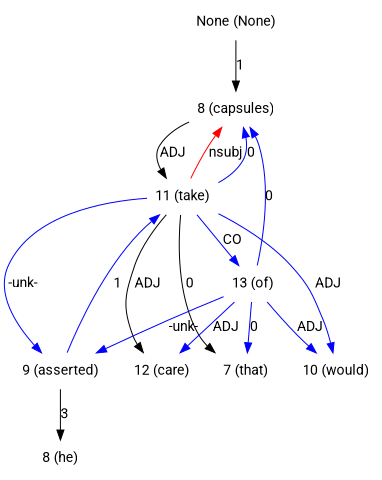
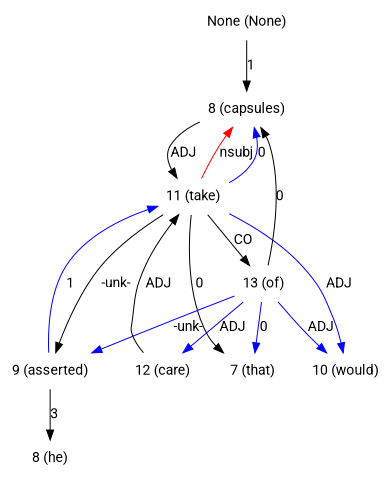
edge "13 (of)" -> "8 (capsules)": color blue -> black
edge "11 (take)" -> "13 (of)": color blue -> black
edge "11 (take)" -> "9 (asserted)": color blue -> black
edge "11 (take)" -> "12 (care)": reversed
